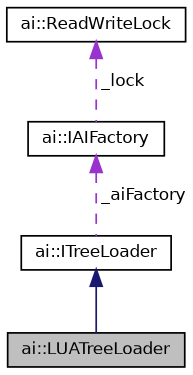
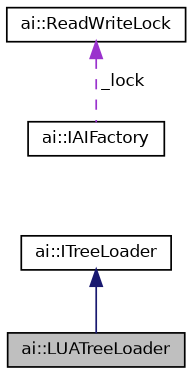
edge "ai::ITreeLoader" -> "ai::IAIFactory": removed, label "_aiFactory"
